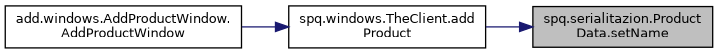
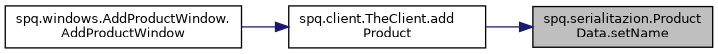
node "add.windows.AddProductWindow. AddProductWindow": label "add.windows.AddProductWindow. AddProductWindow" -> "spq.windows.AddProductWindow. AddProductWindow"
node "spq.windows.TheClient.add Product": label "spq.windows.TheClient.add Product" -> "spq.client.TheClient.add Product"
